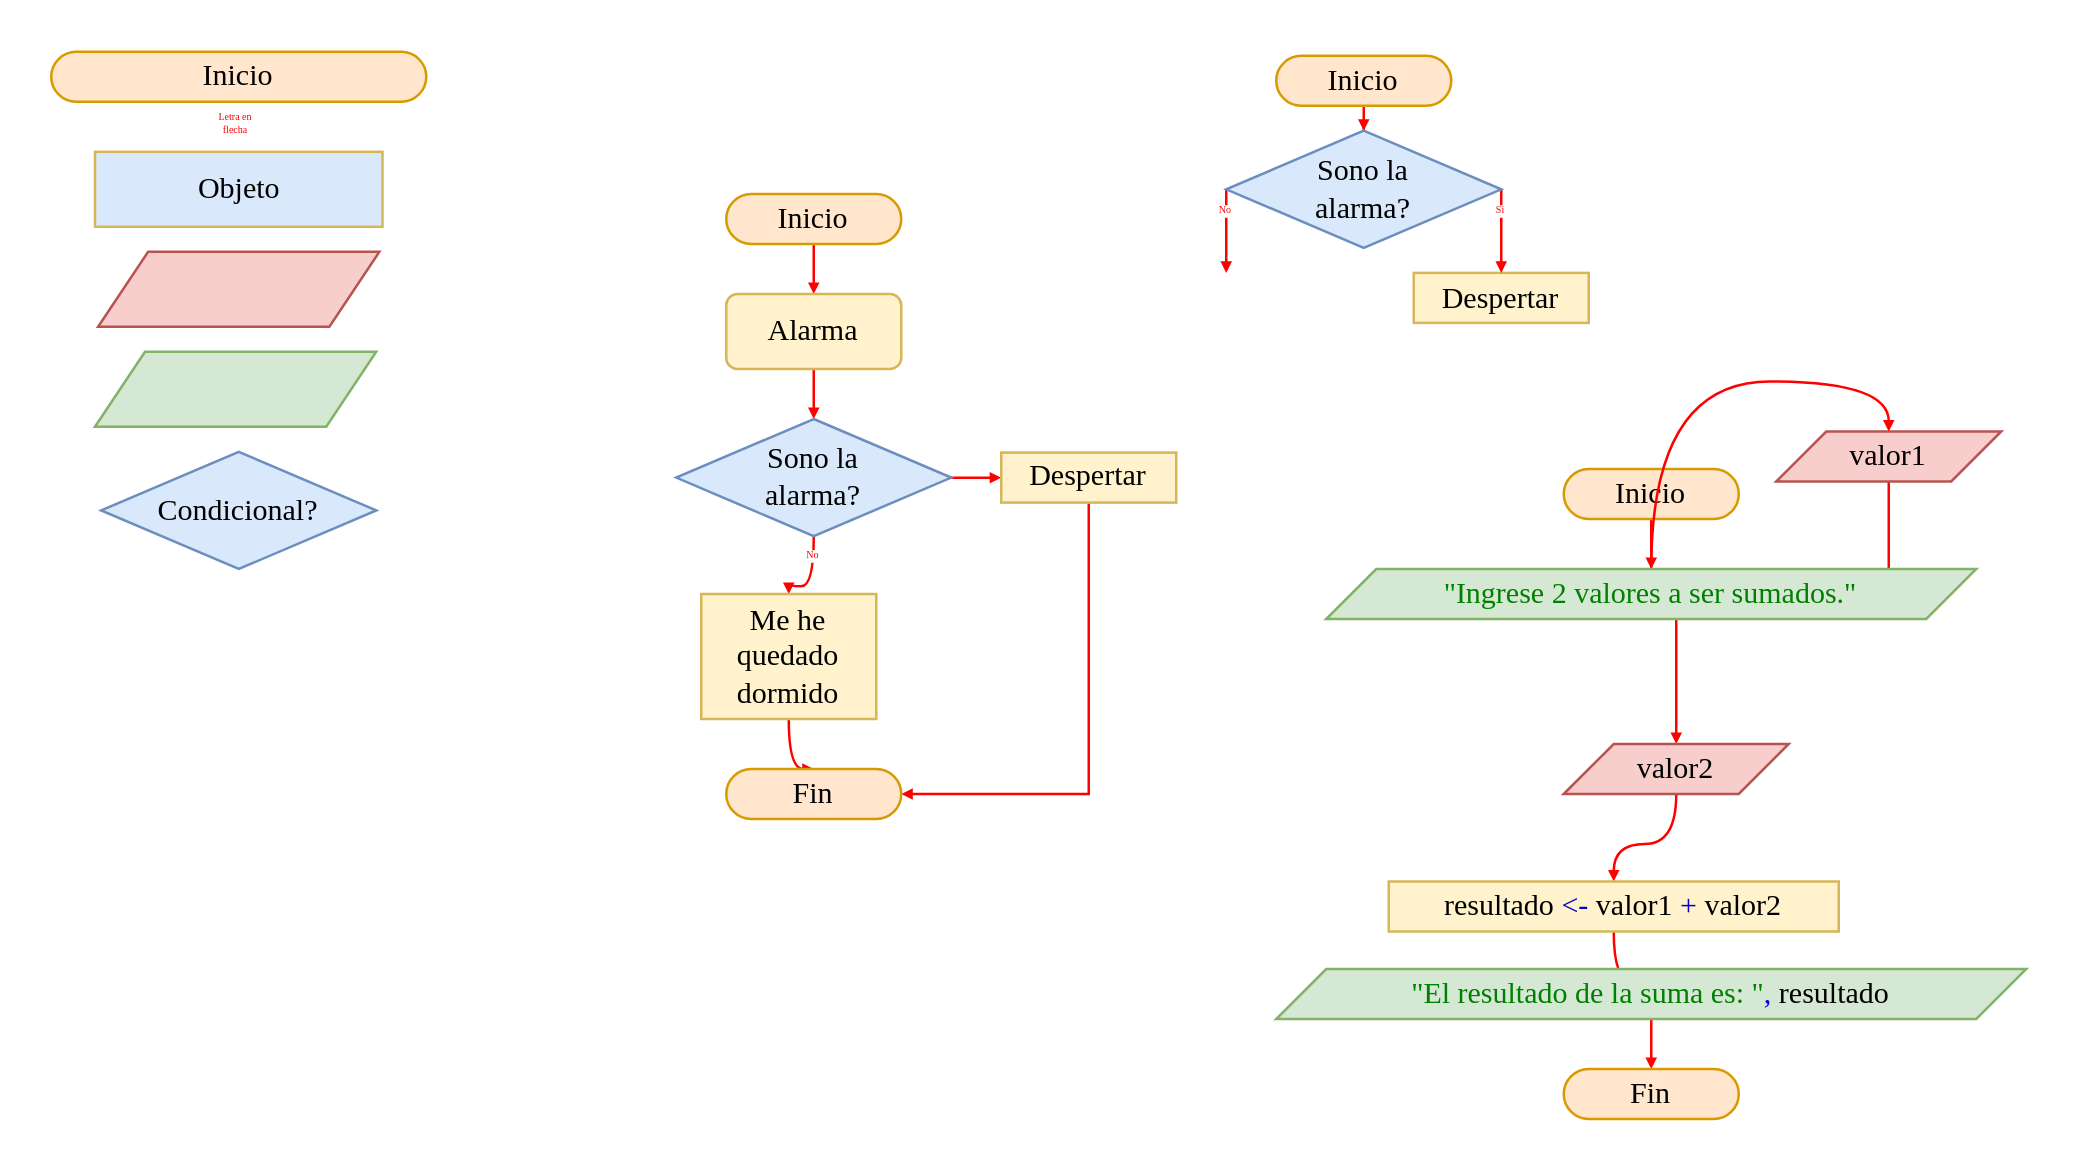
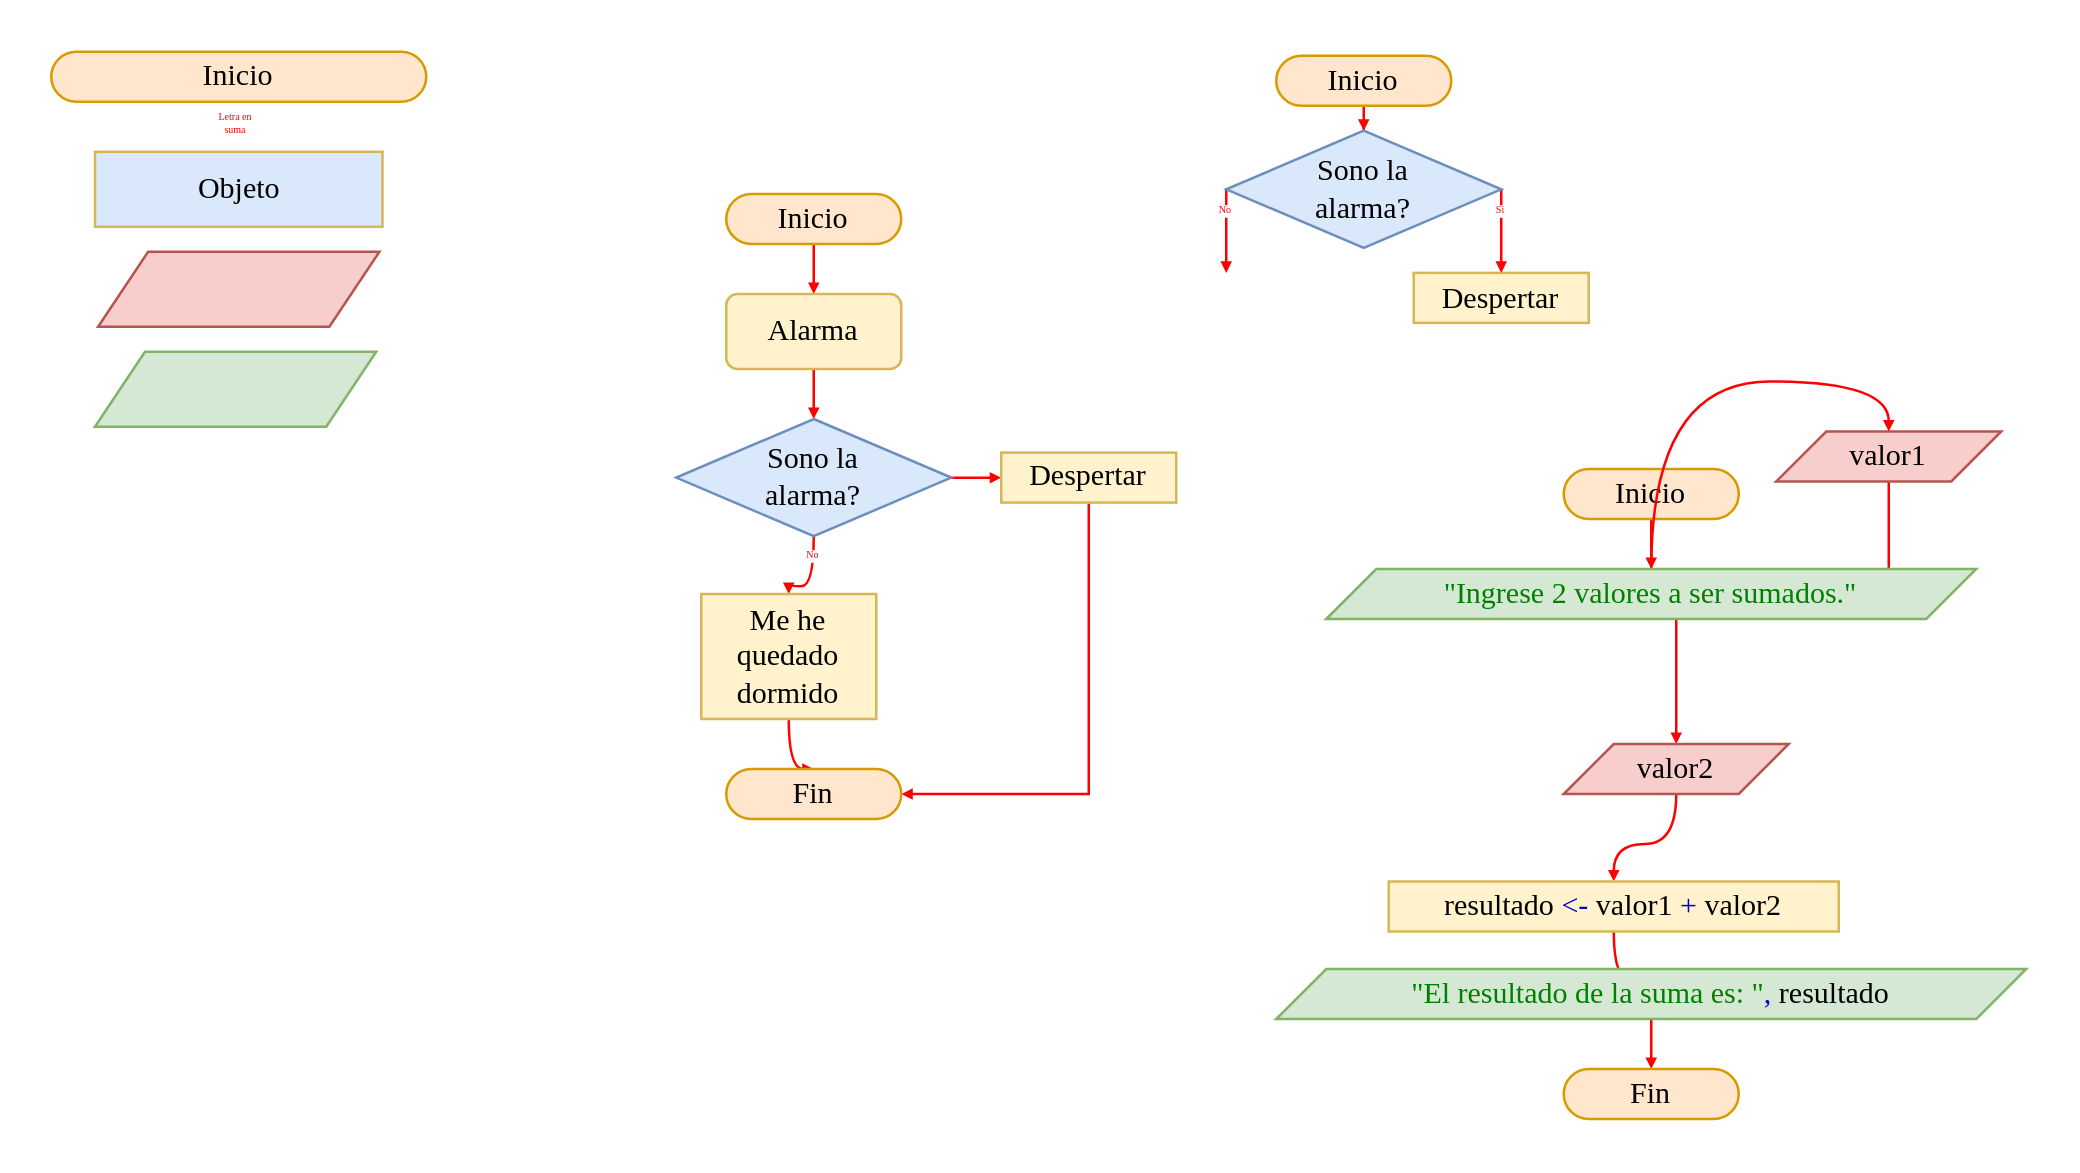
node "Letra en flecha": label "Letra en flecha" -> "Letra en suma"
node "Condicional?": removed
